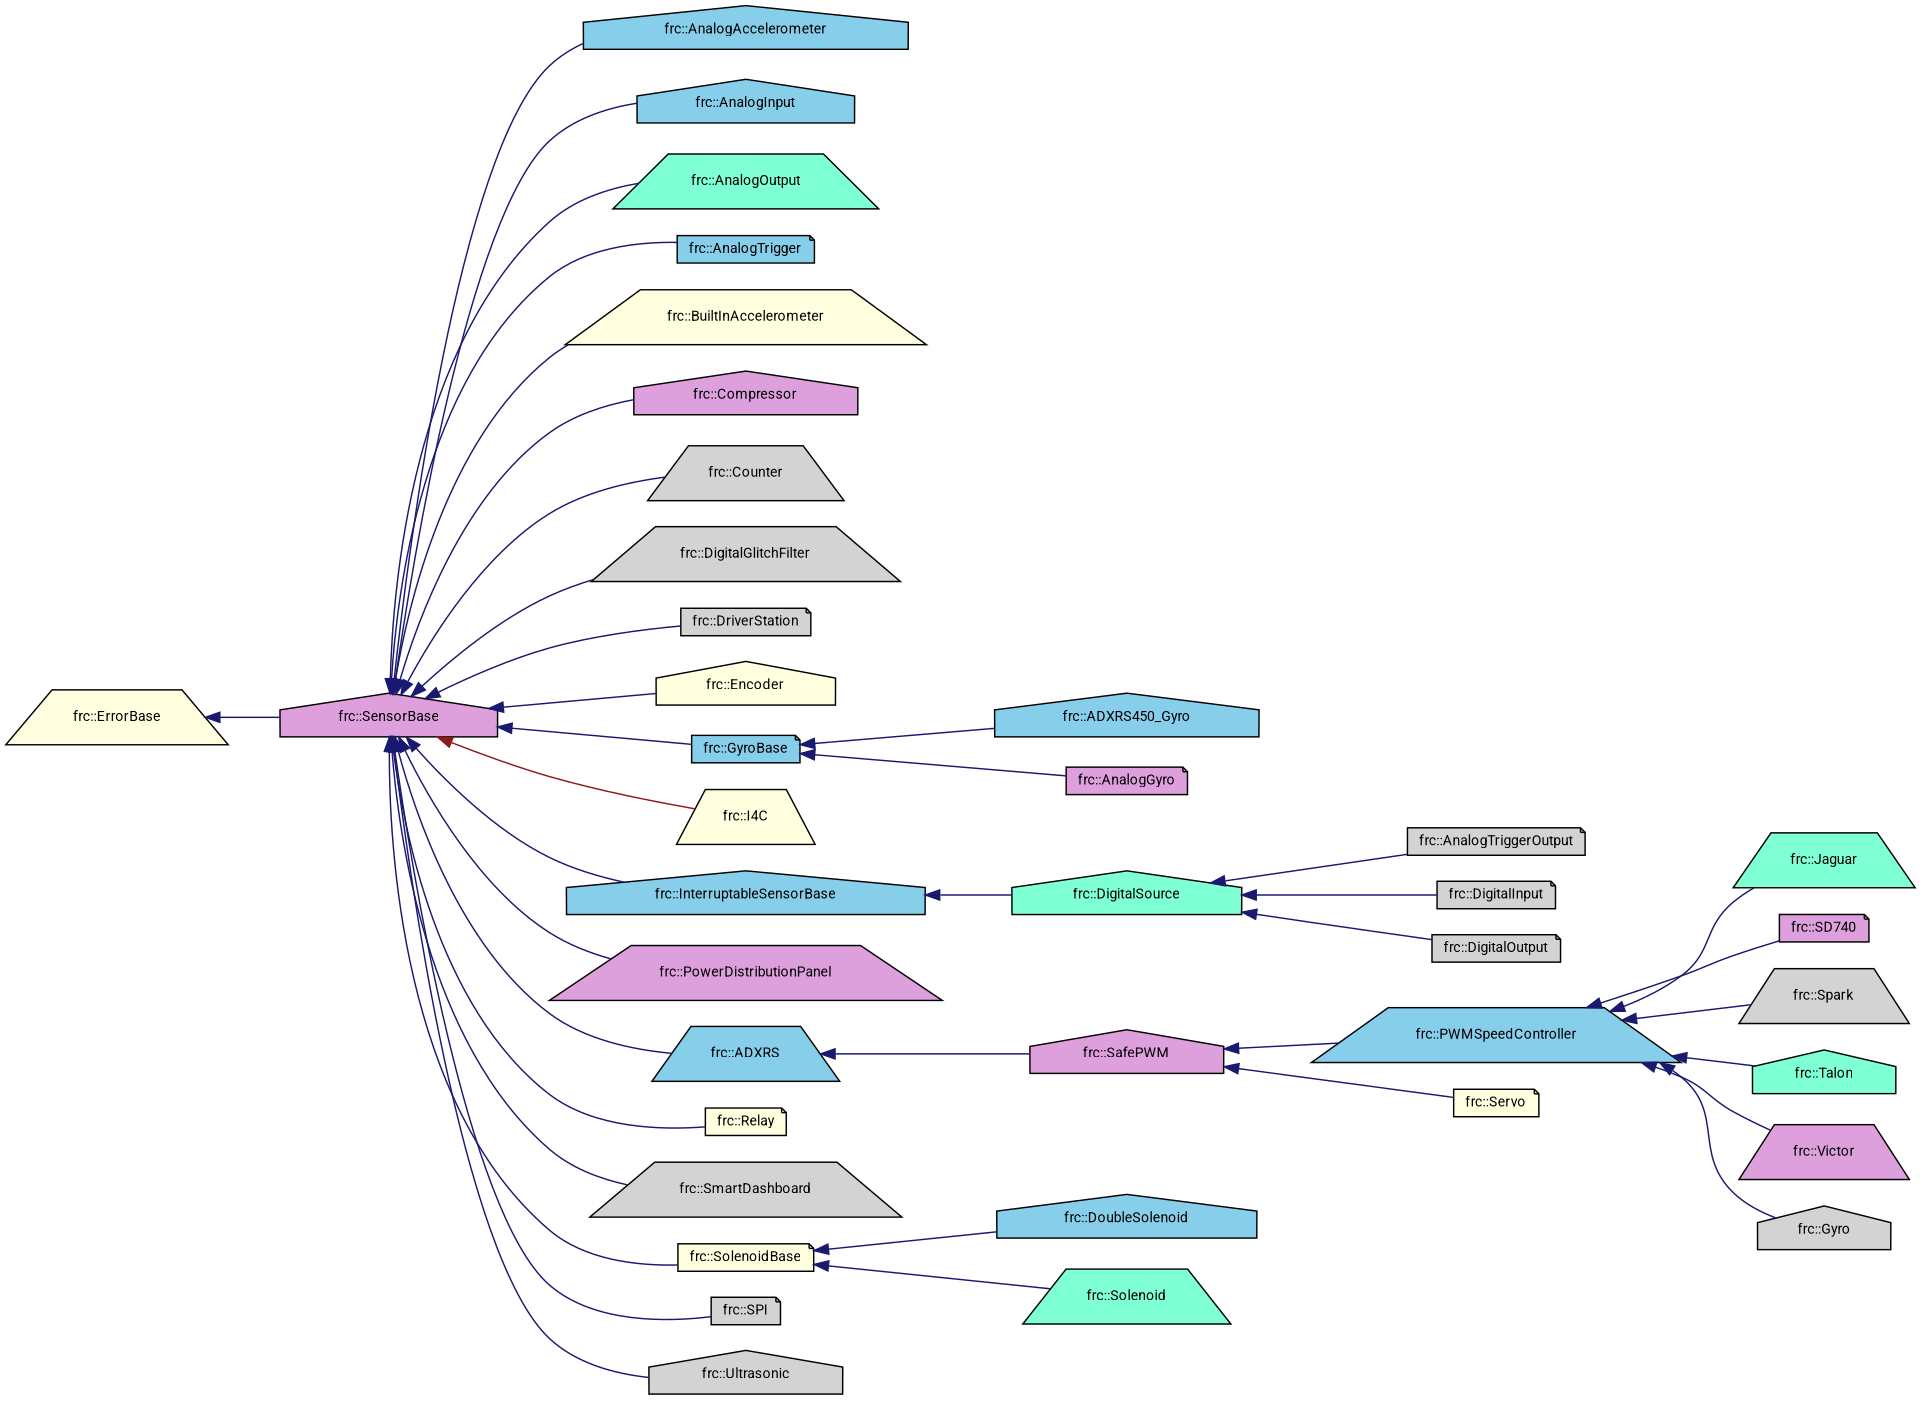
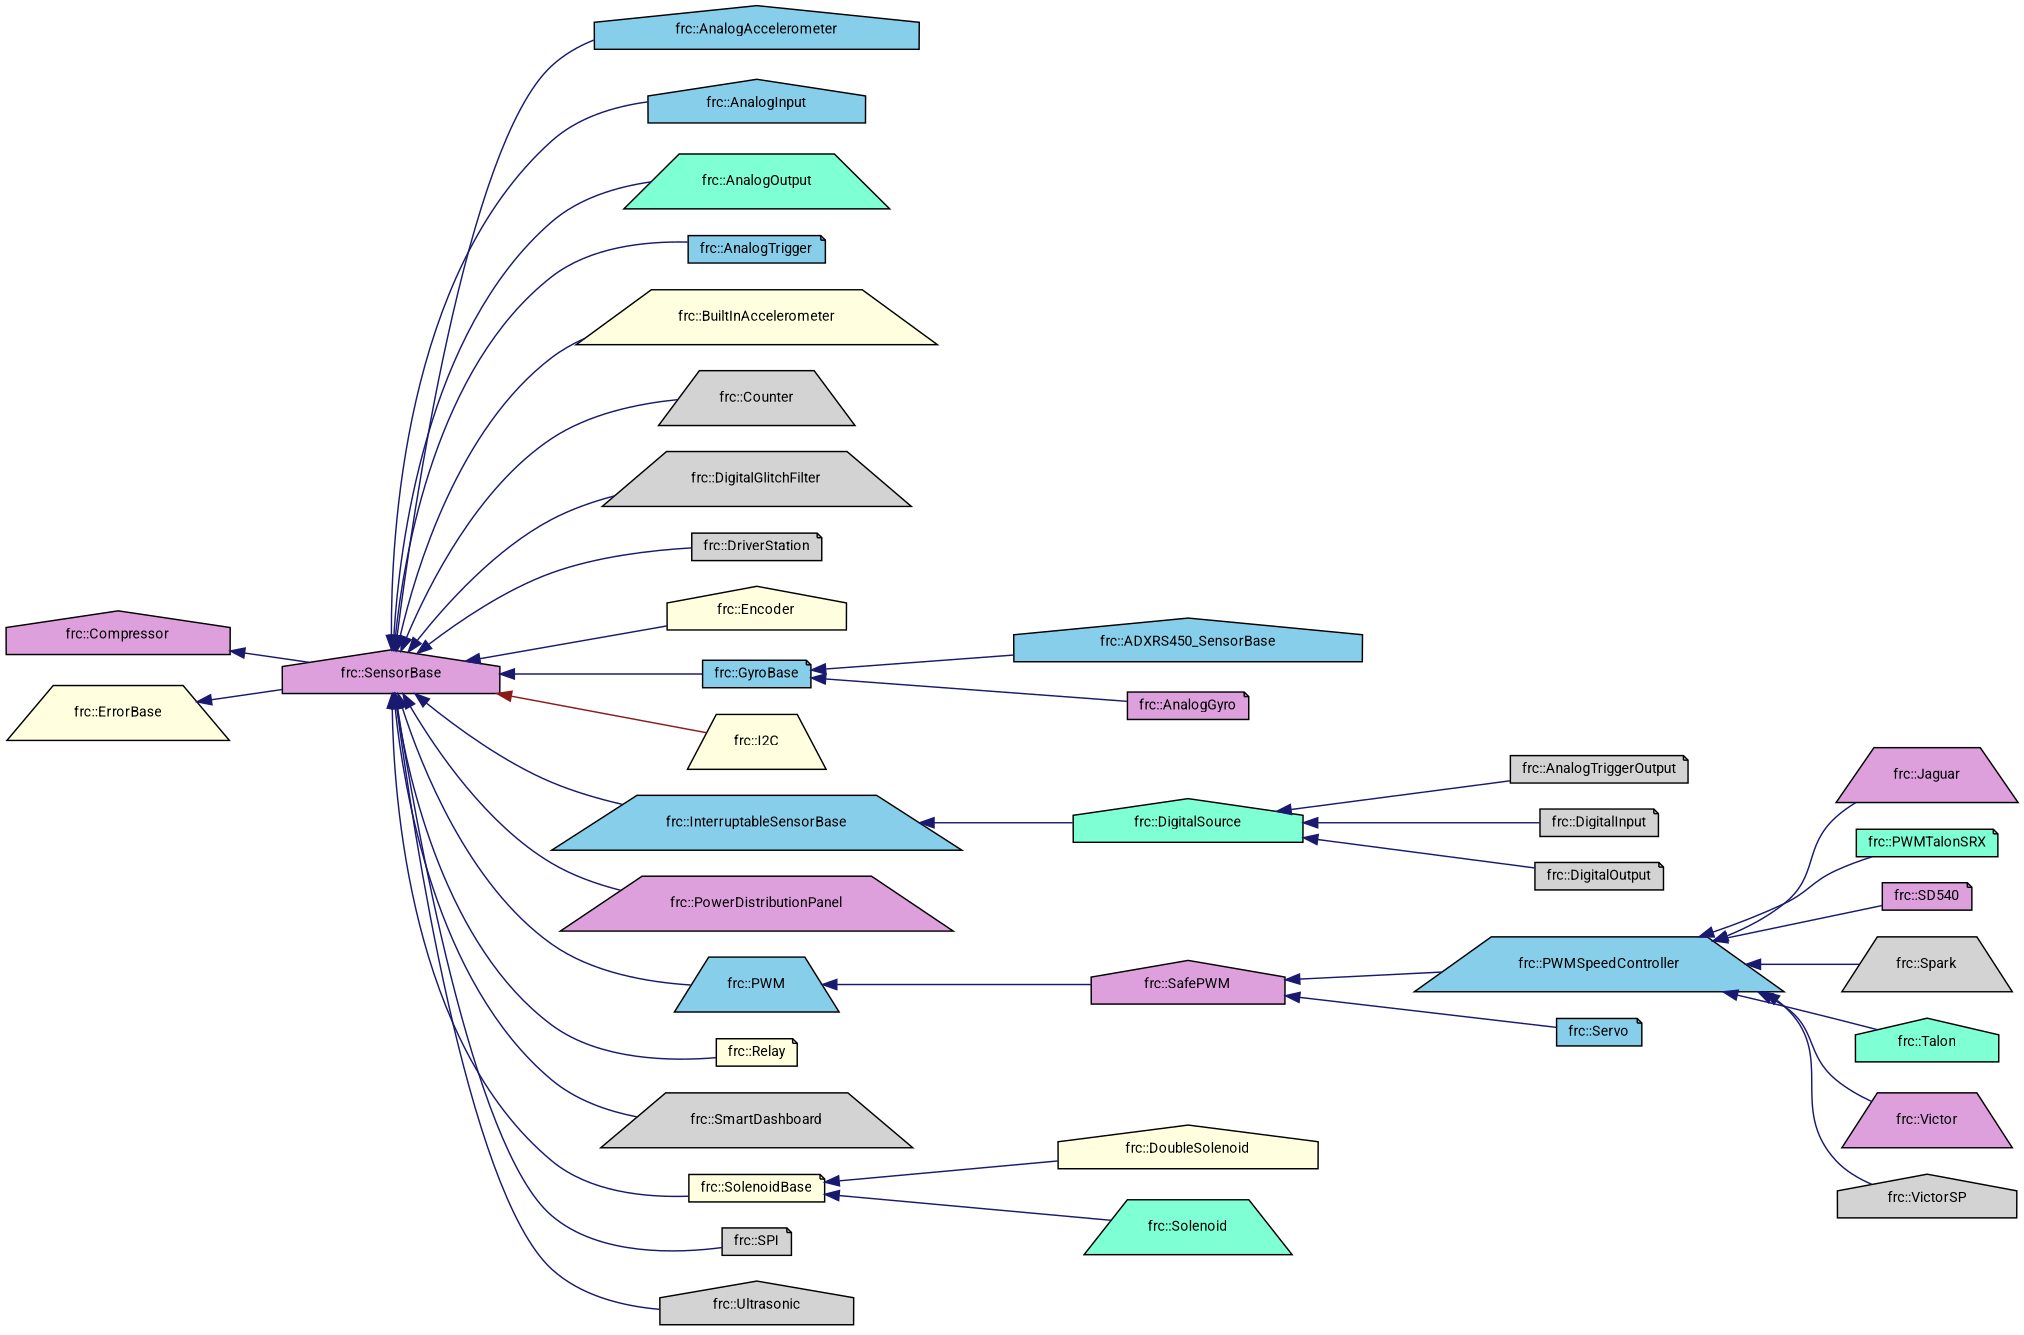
edge "frc::Compressor" -> "frc::SensorBase": reversed
node "frc::ADXRS450_Gyro": label "frc::ADXRS450_Gyro" -> "frc::ADXRS450_SensorBase"
node "frc::I4C": label "frc::I4C" -> "frc::I2C"
node "frc::PWMTalonSRX": added
node "frc::Jaguar": fillcolor aquamarine -> plum
node "frc::InterruptableSensorBase": shape house -> trapezium
node "frc::SD740": label "frc::SD740" -> "frc::SD540"
node "frc::ADXRS": label "frc::ADXRS" -> "frc::PWM"
node "frc::Servo": fillcolor lightyellow -> skyblue
node "frc::DoubleSolenoid": fillcolor skyblue -> lightyellow
node "frc::Gyro": label "frc::Gyro" -> "frc::VictorSP"
